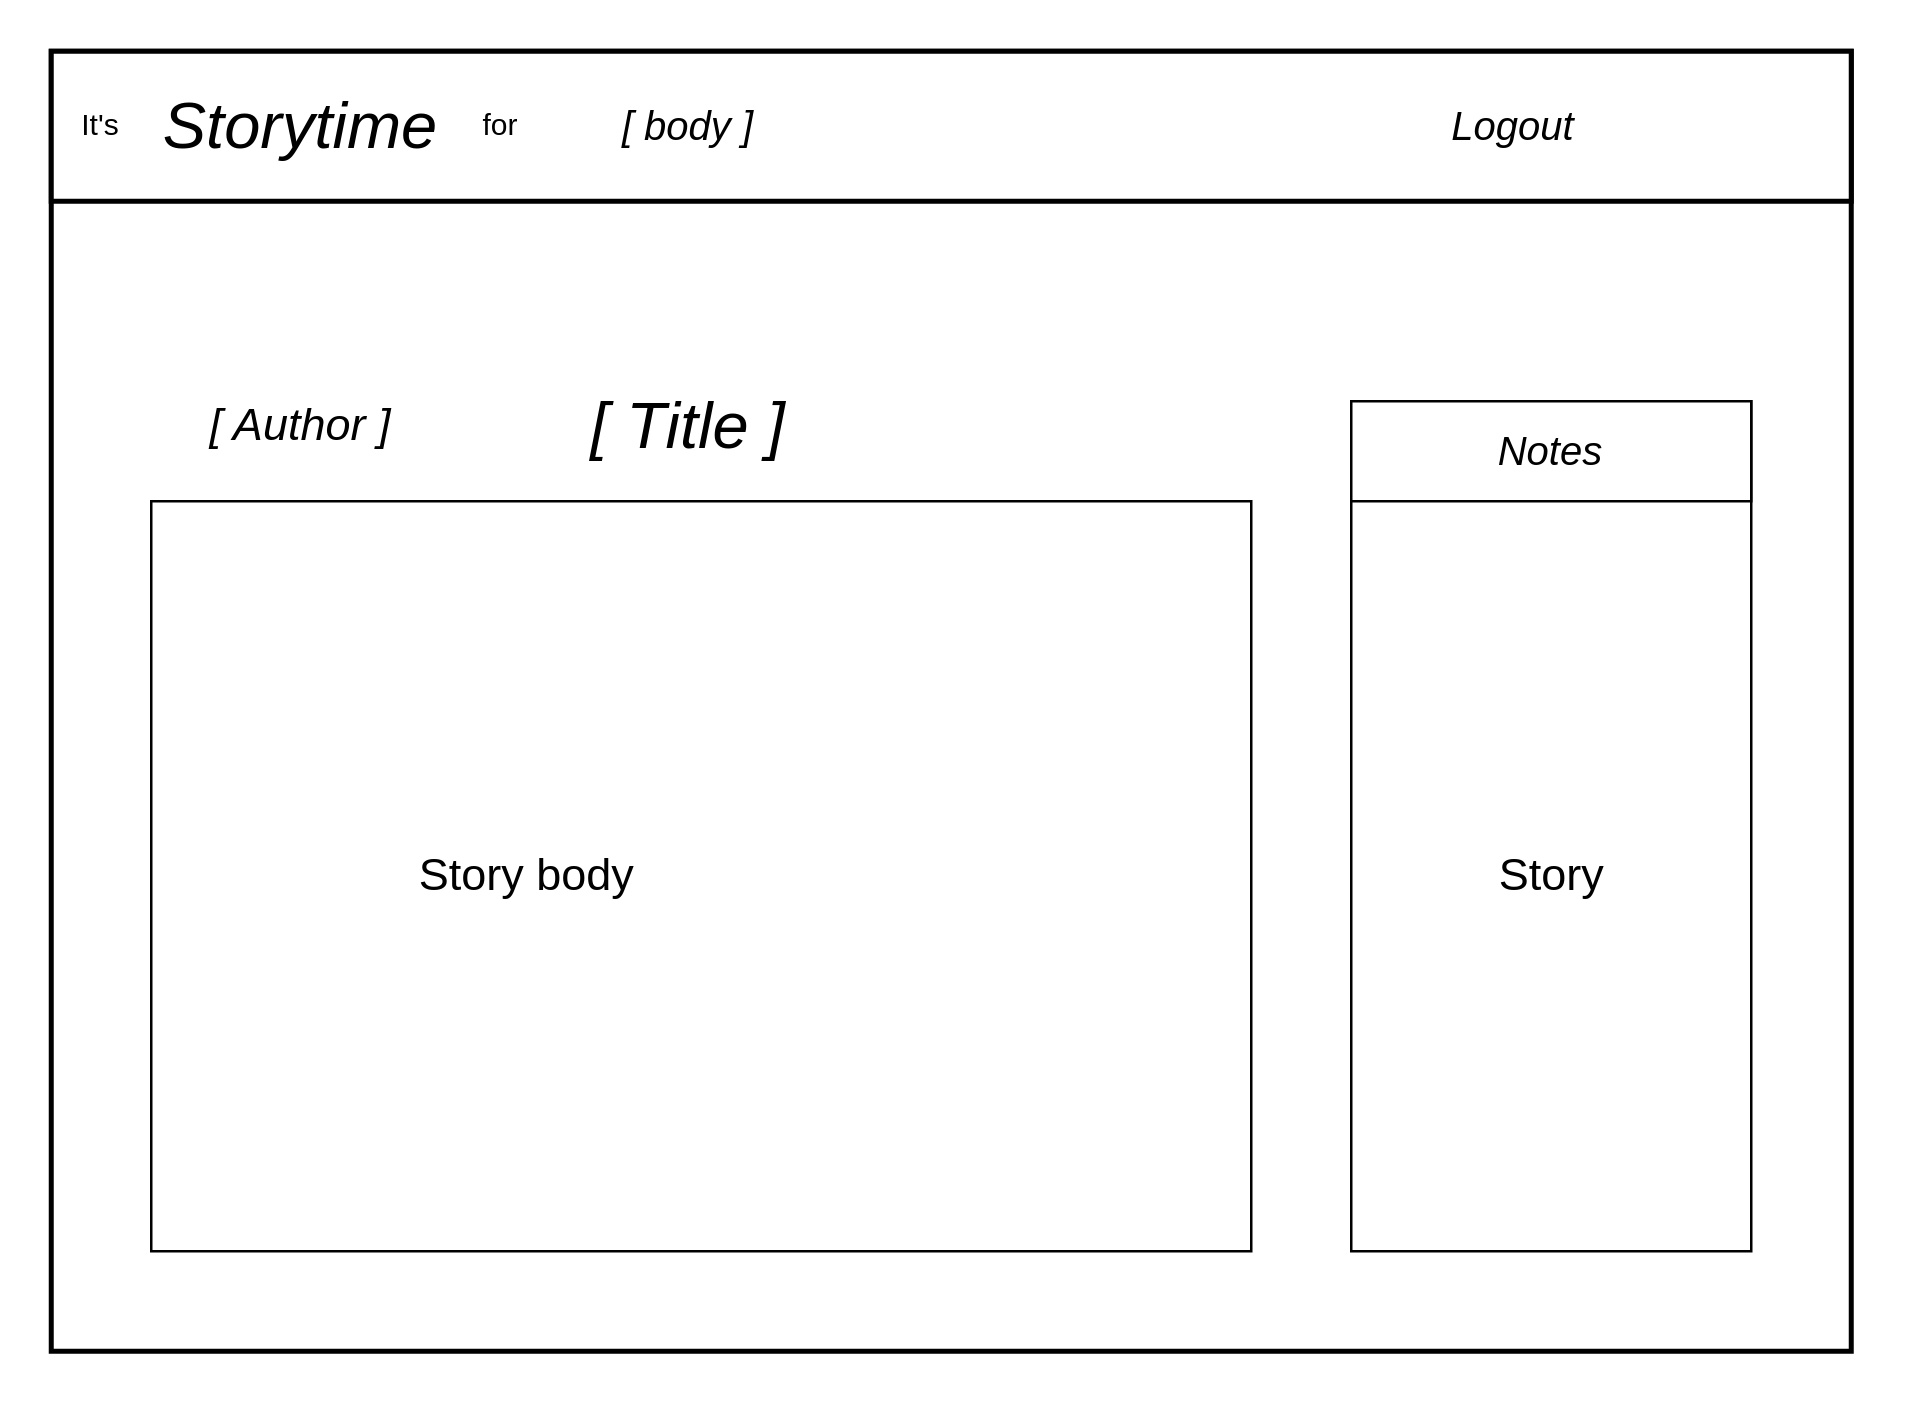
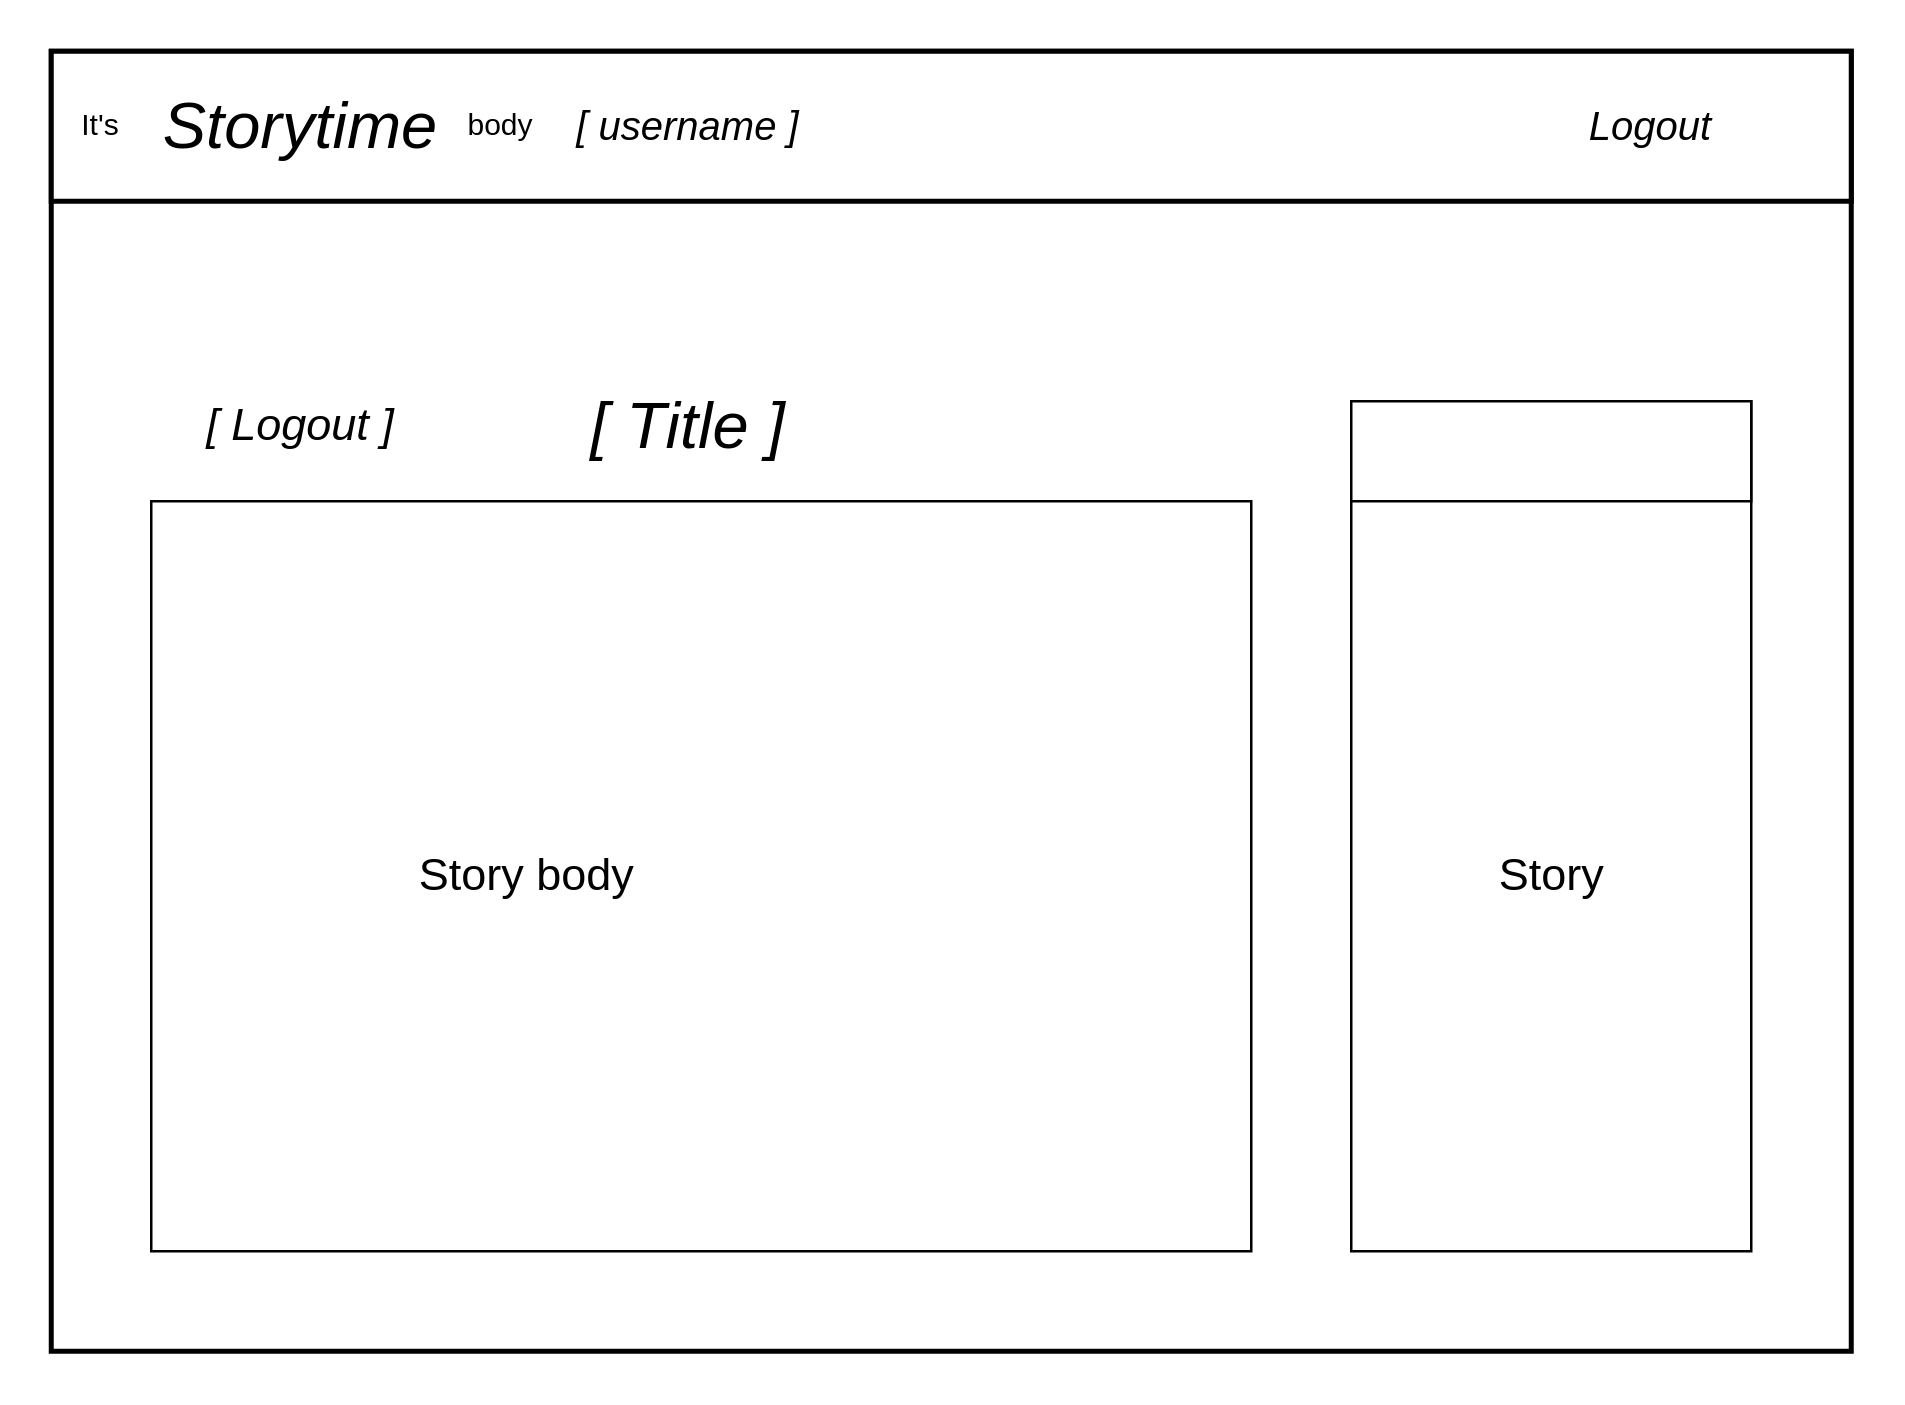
node "for": label "for" -> "body"
node "[ body ]": label "[ body ]" -> "[ username ]"
node "Logout": moved (1514, 126) -> (1651, 126)
node "[ Author ]": label "[ Author ]" -> "[ Logout ]"
node "Notes": removed
